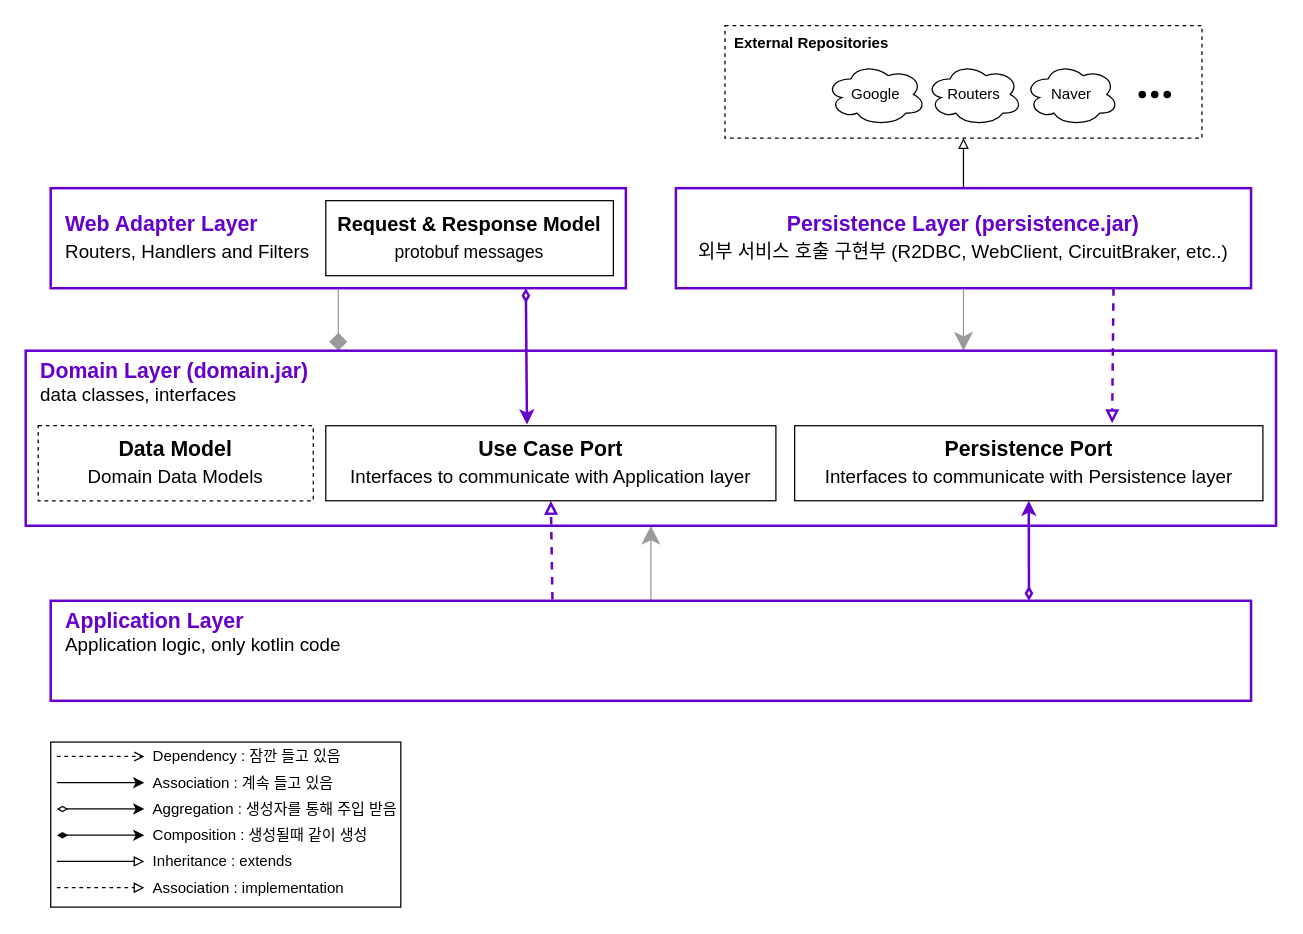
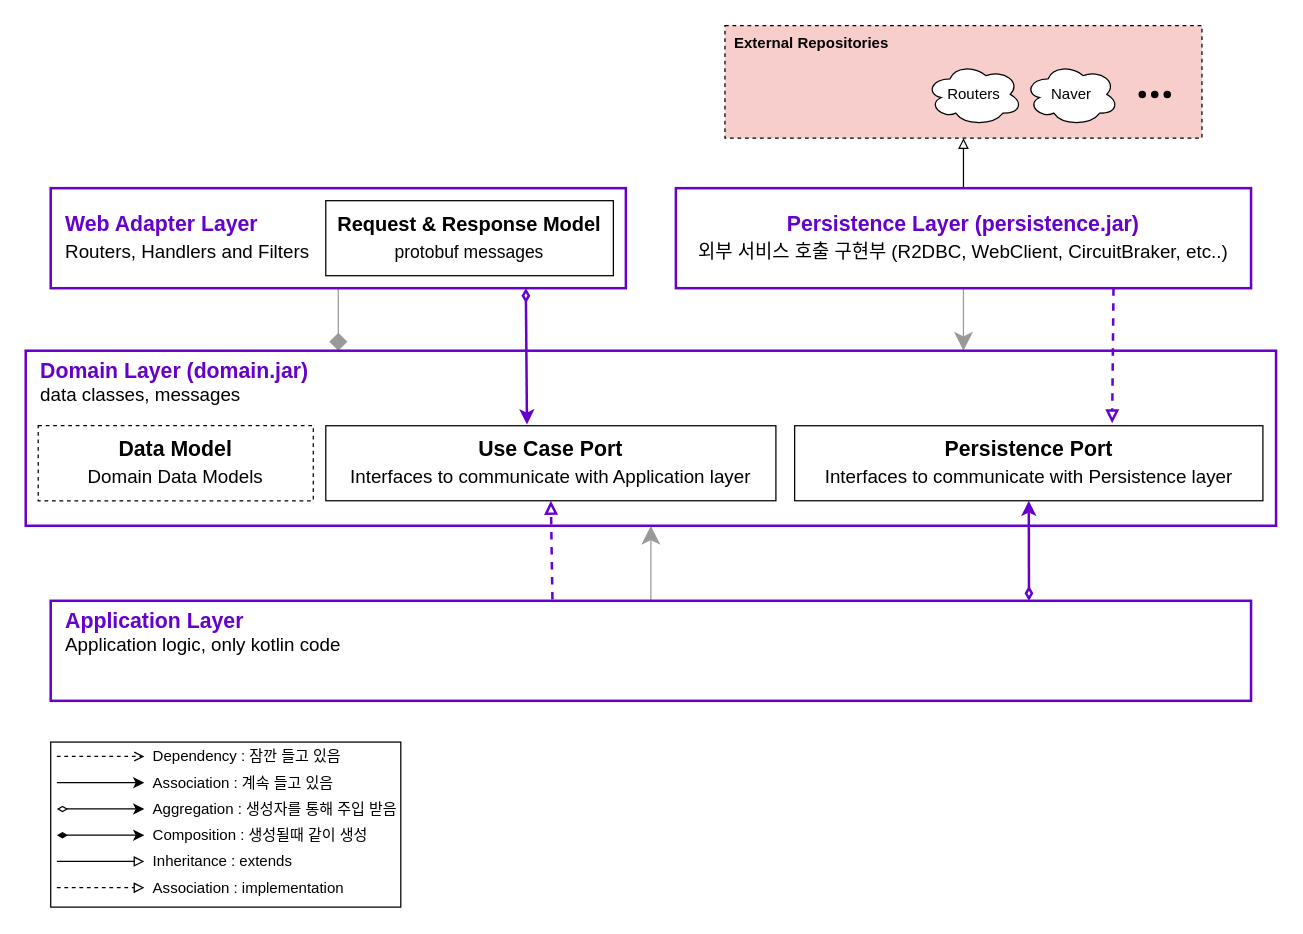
node "External Repositories": fillcolor #ffffff -> #f8cecc
node "Google": removed
node "Domain Layer (domain.jar) data classes, interfaces": label "Domain Layer (domain.jar) data classes, interfaces" -> "Domain Layer (domain.jar) data classes, messages"
